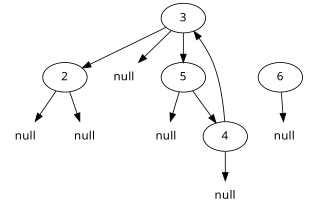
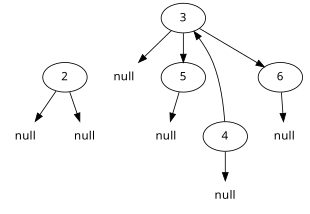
edge "3" -> "2": now "3" -> "6"
edge "5" -> "4": removed
